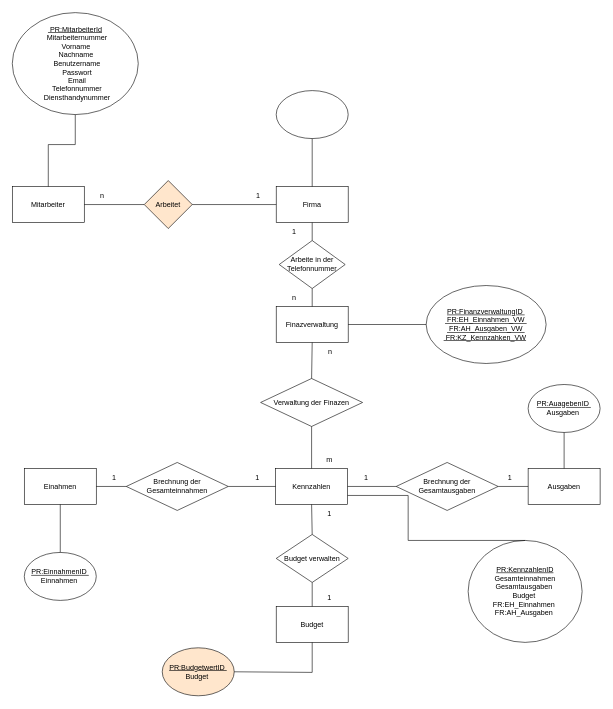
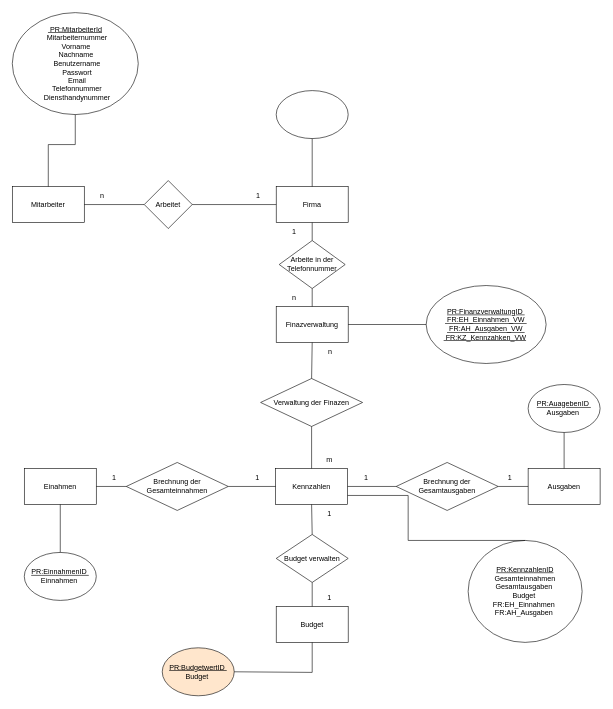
node "Arbeitet": fillcolor #ffe6cc -> #ffffff
